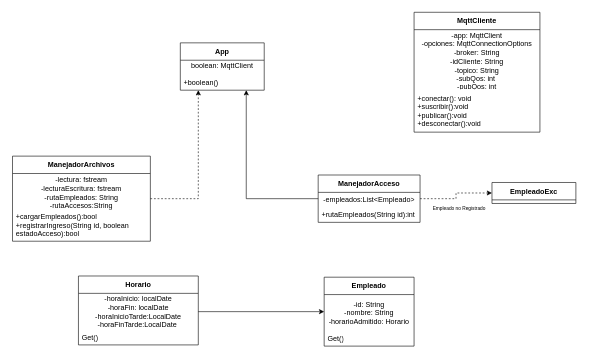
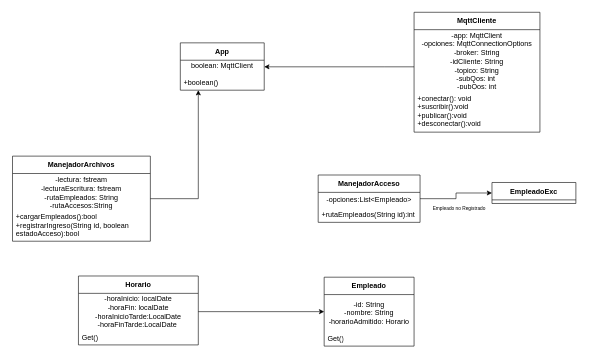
edge "MqttCliente" -> "App": added
edge "ManejadorArchivos" -> "App": style dashed -> solid
edge "ManejadorAcceso" -> "EmpleadoExc": style dashed -> solid
edge "ManejadorAcceso" -> "App": removed
node "-empleados:List<Empleado>": label "-empleados:List<Empleado>" -> "-opciones:List<Empleado>"
